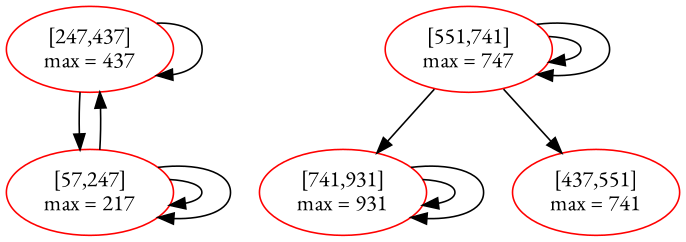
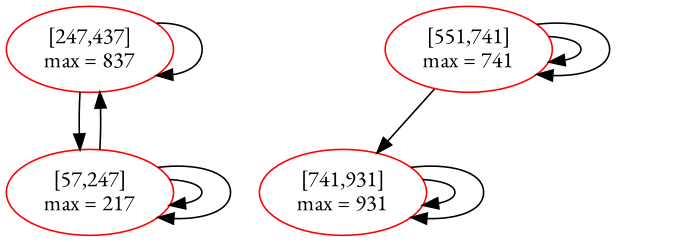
node "[247,437] max = 437": label "[247,437] max = 437" -> "[247,437] max = 837"
node "[551,741] max = 747": label "[551,741] max = 747" -> "[551,741] max = 741"
node "[437,551] max = 741": removed
